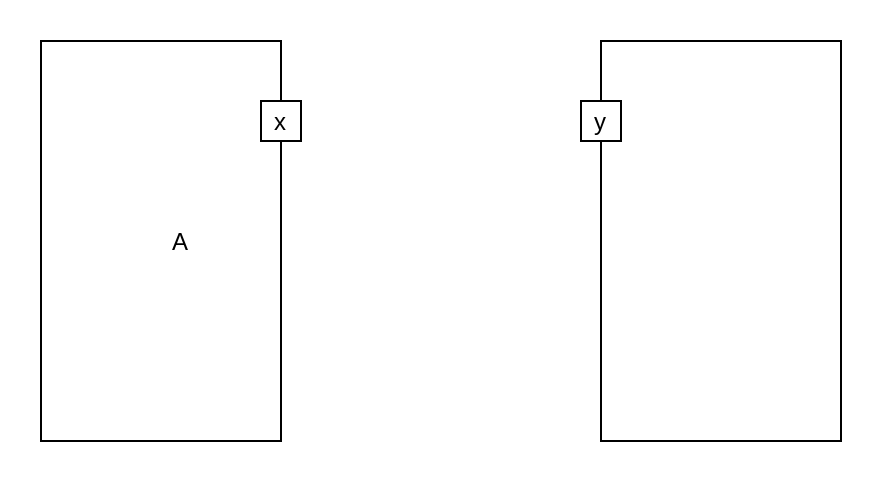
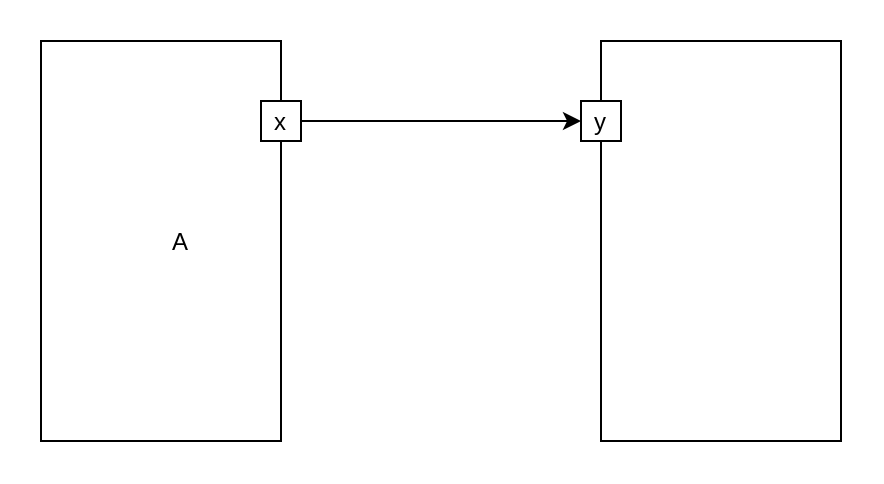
edge "x" -> "y": added
